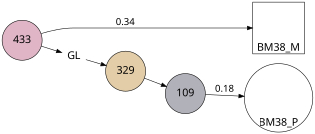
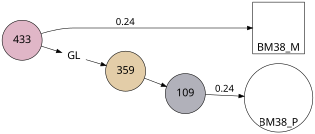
edge "433" -> "BM38_M": label "0.34" -> "0.24"
node "329": label "329" -> "359"
edge "109" -> "BM38_P": label "0.18" -> "0.24"
